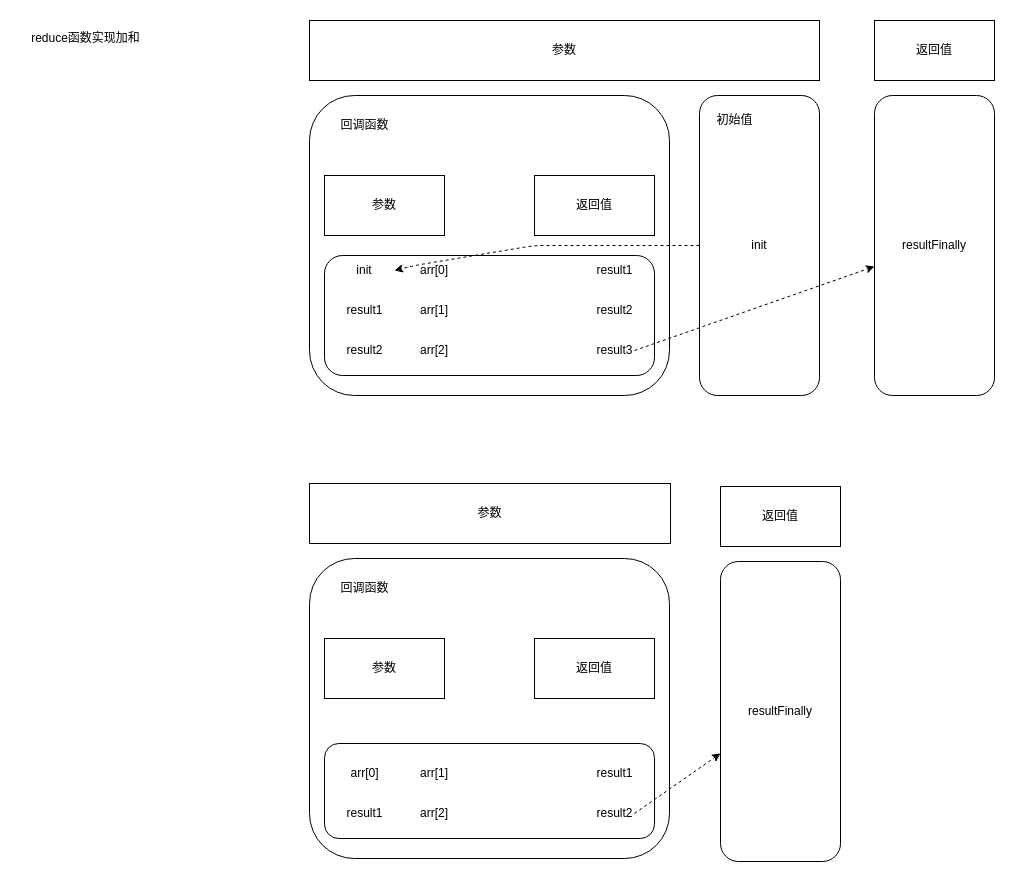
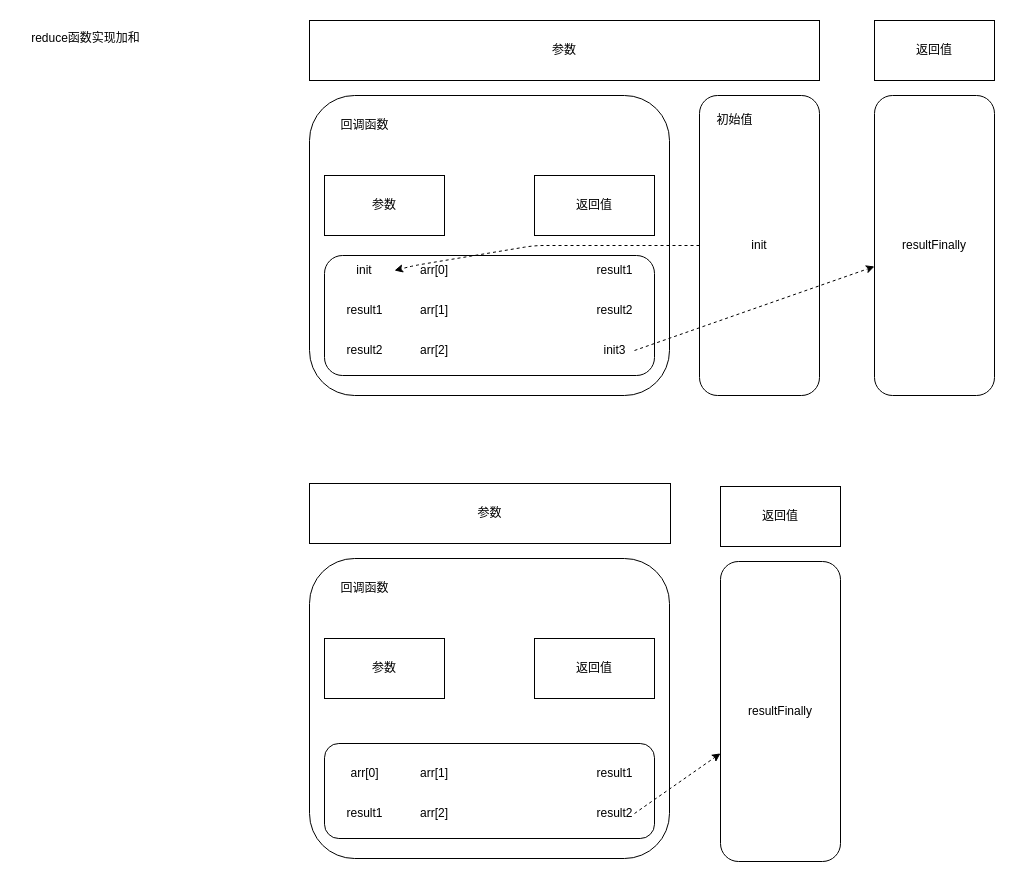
node "result3": label "result3" -> "init3"
